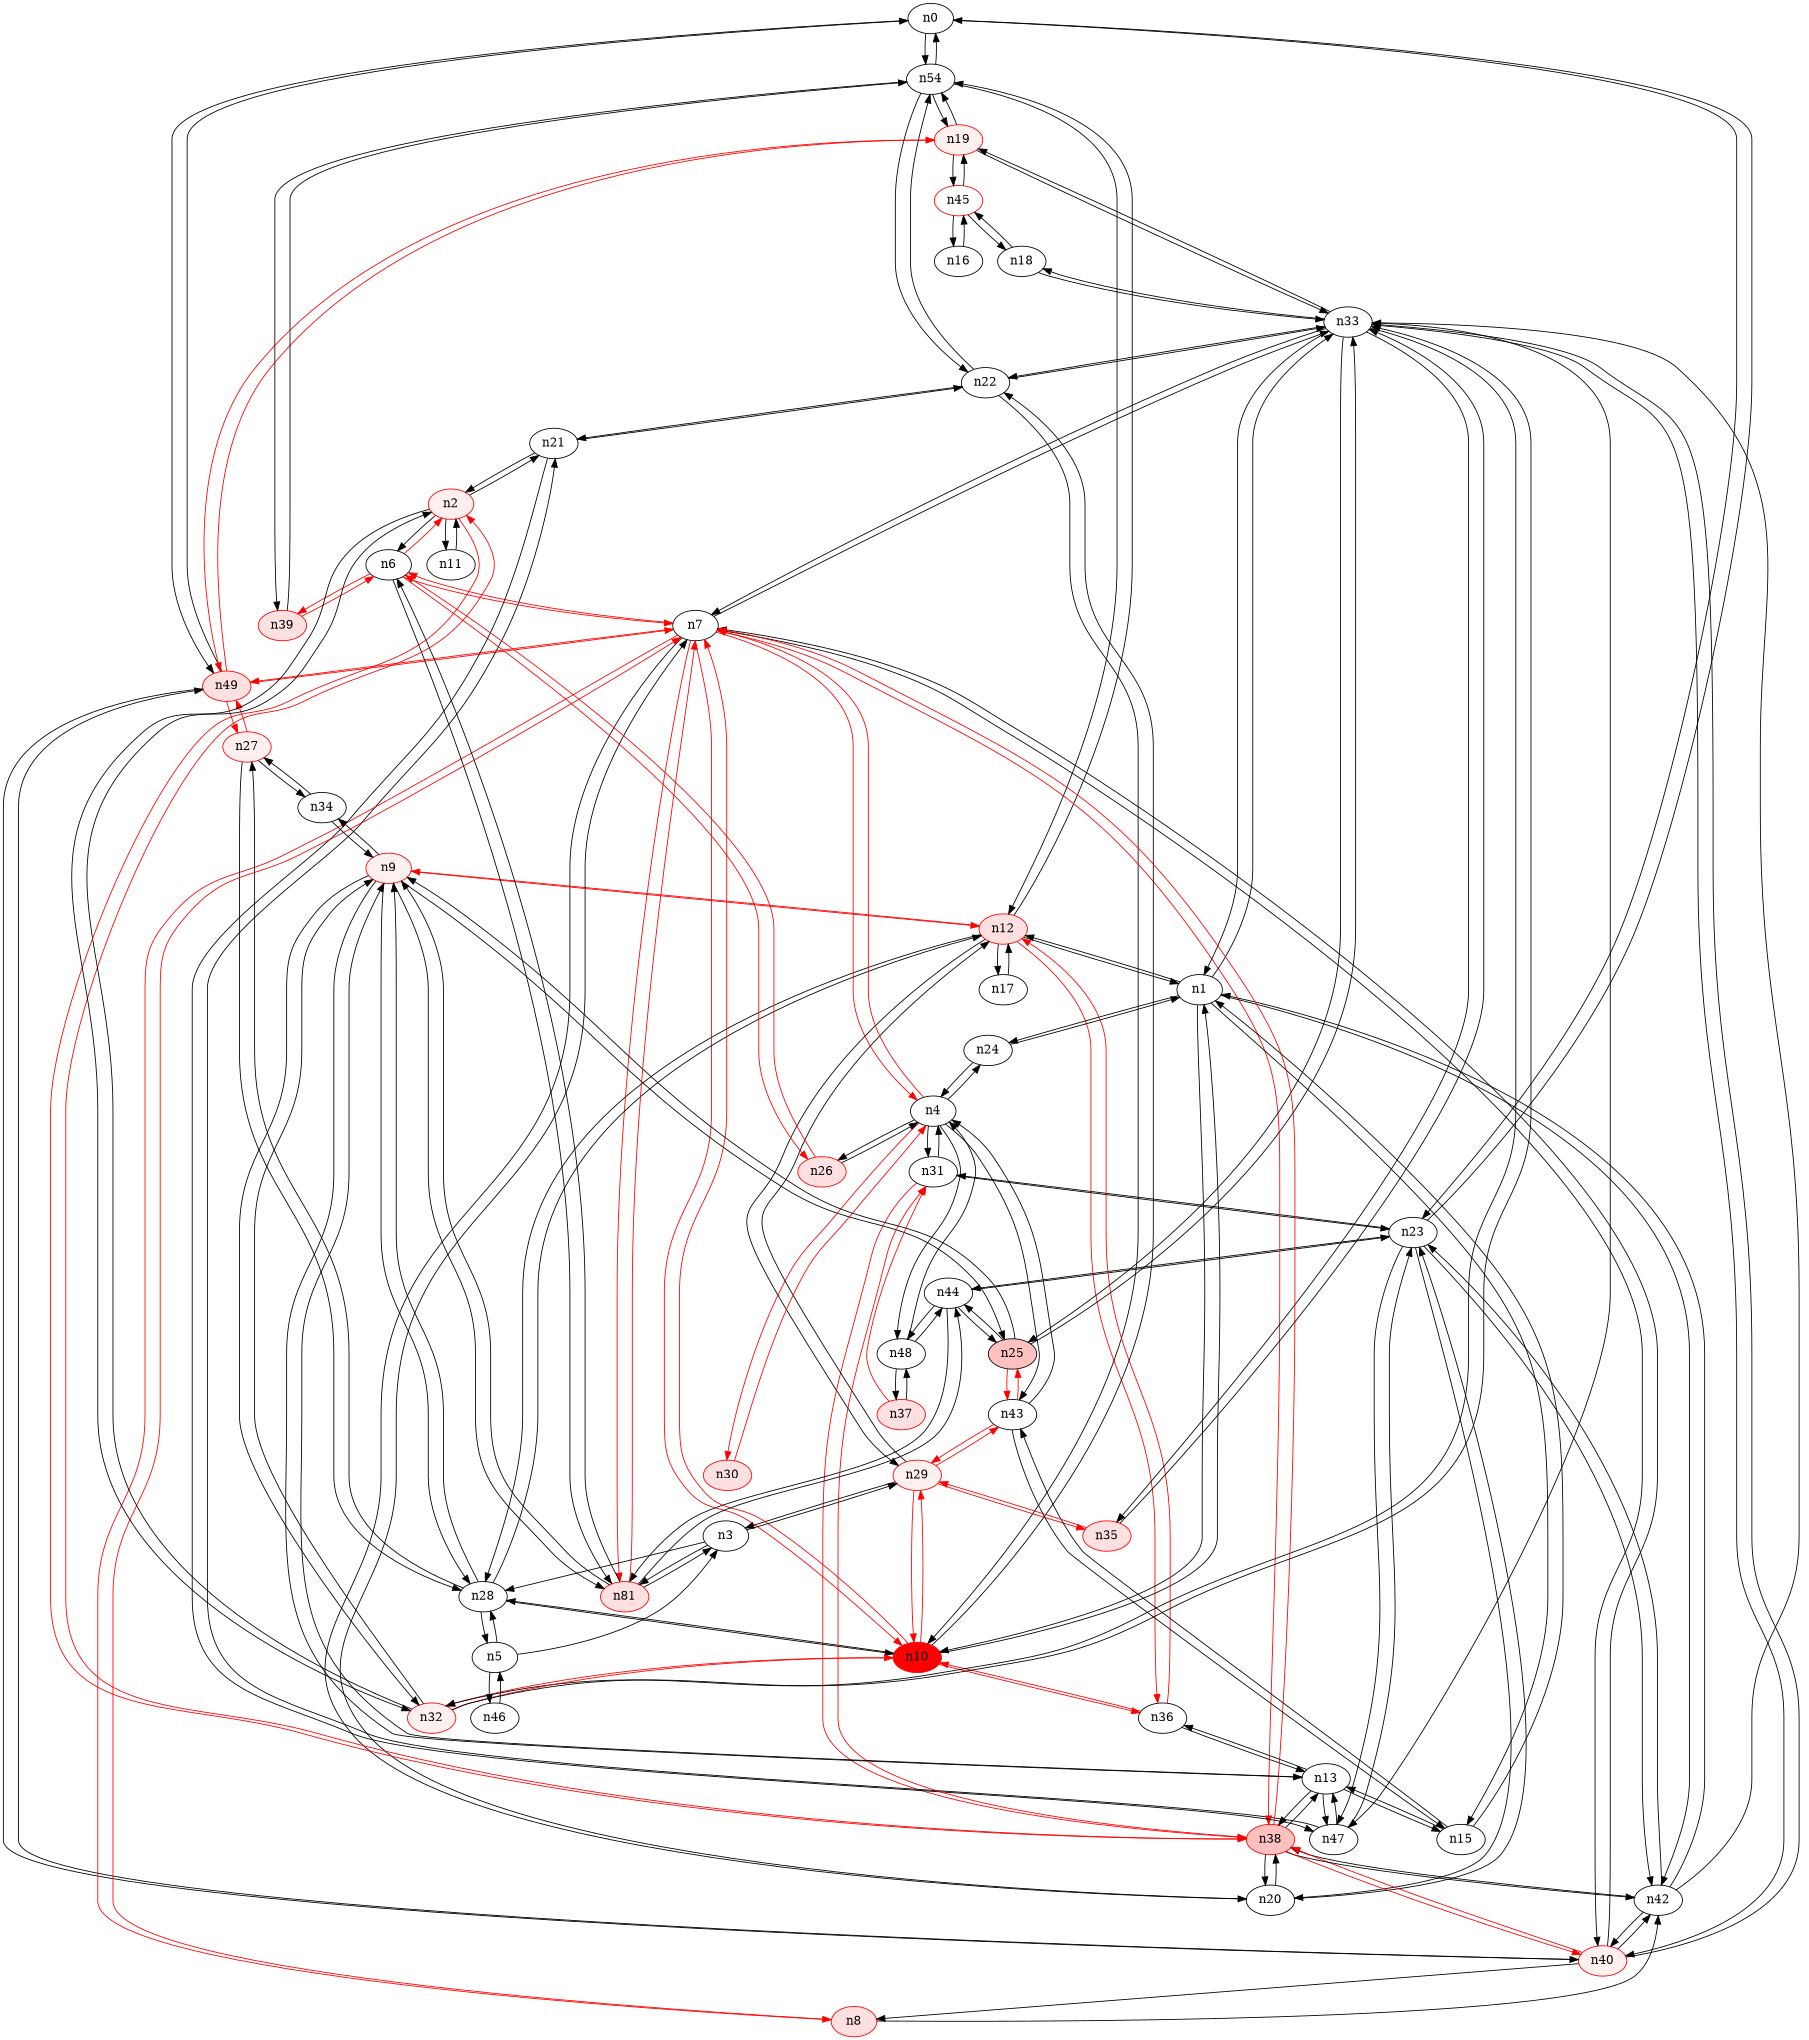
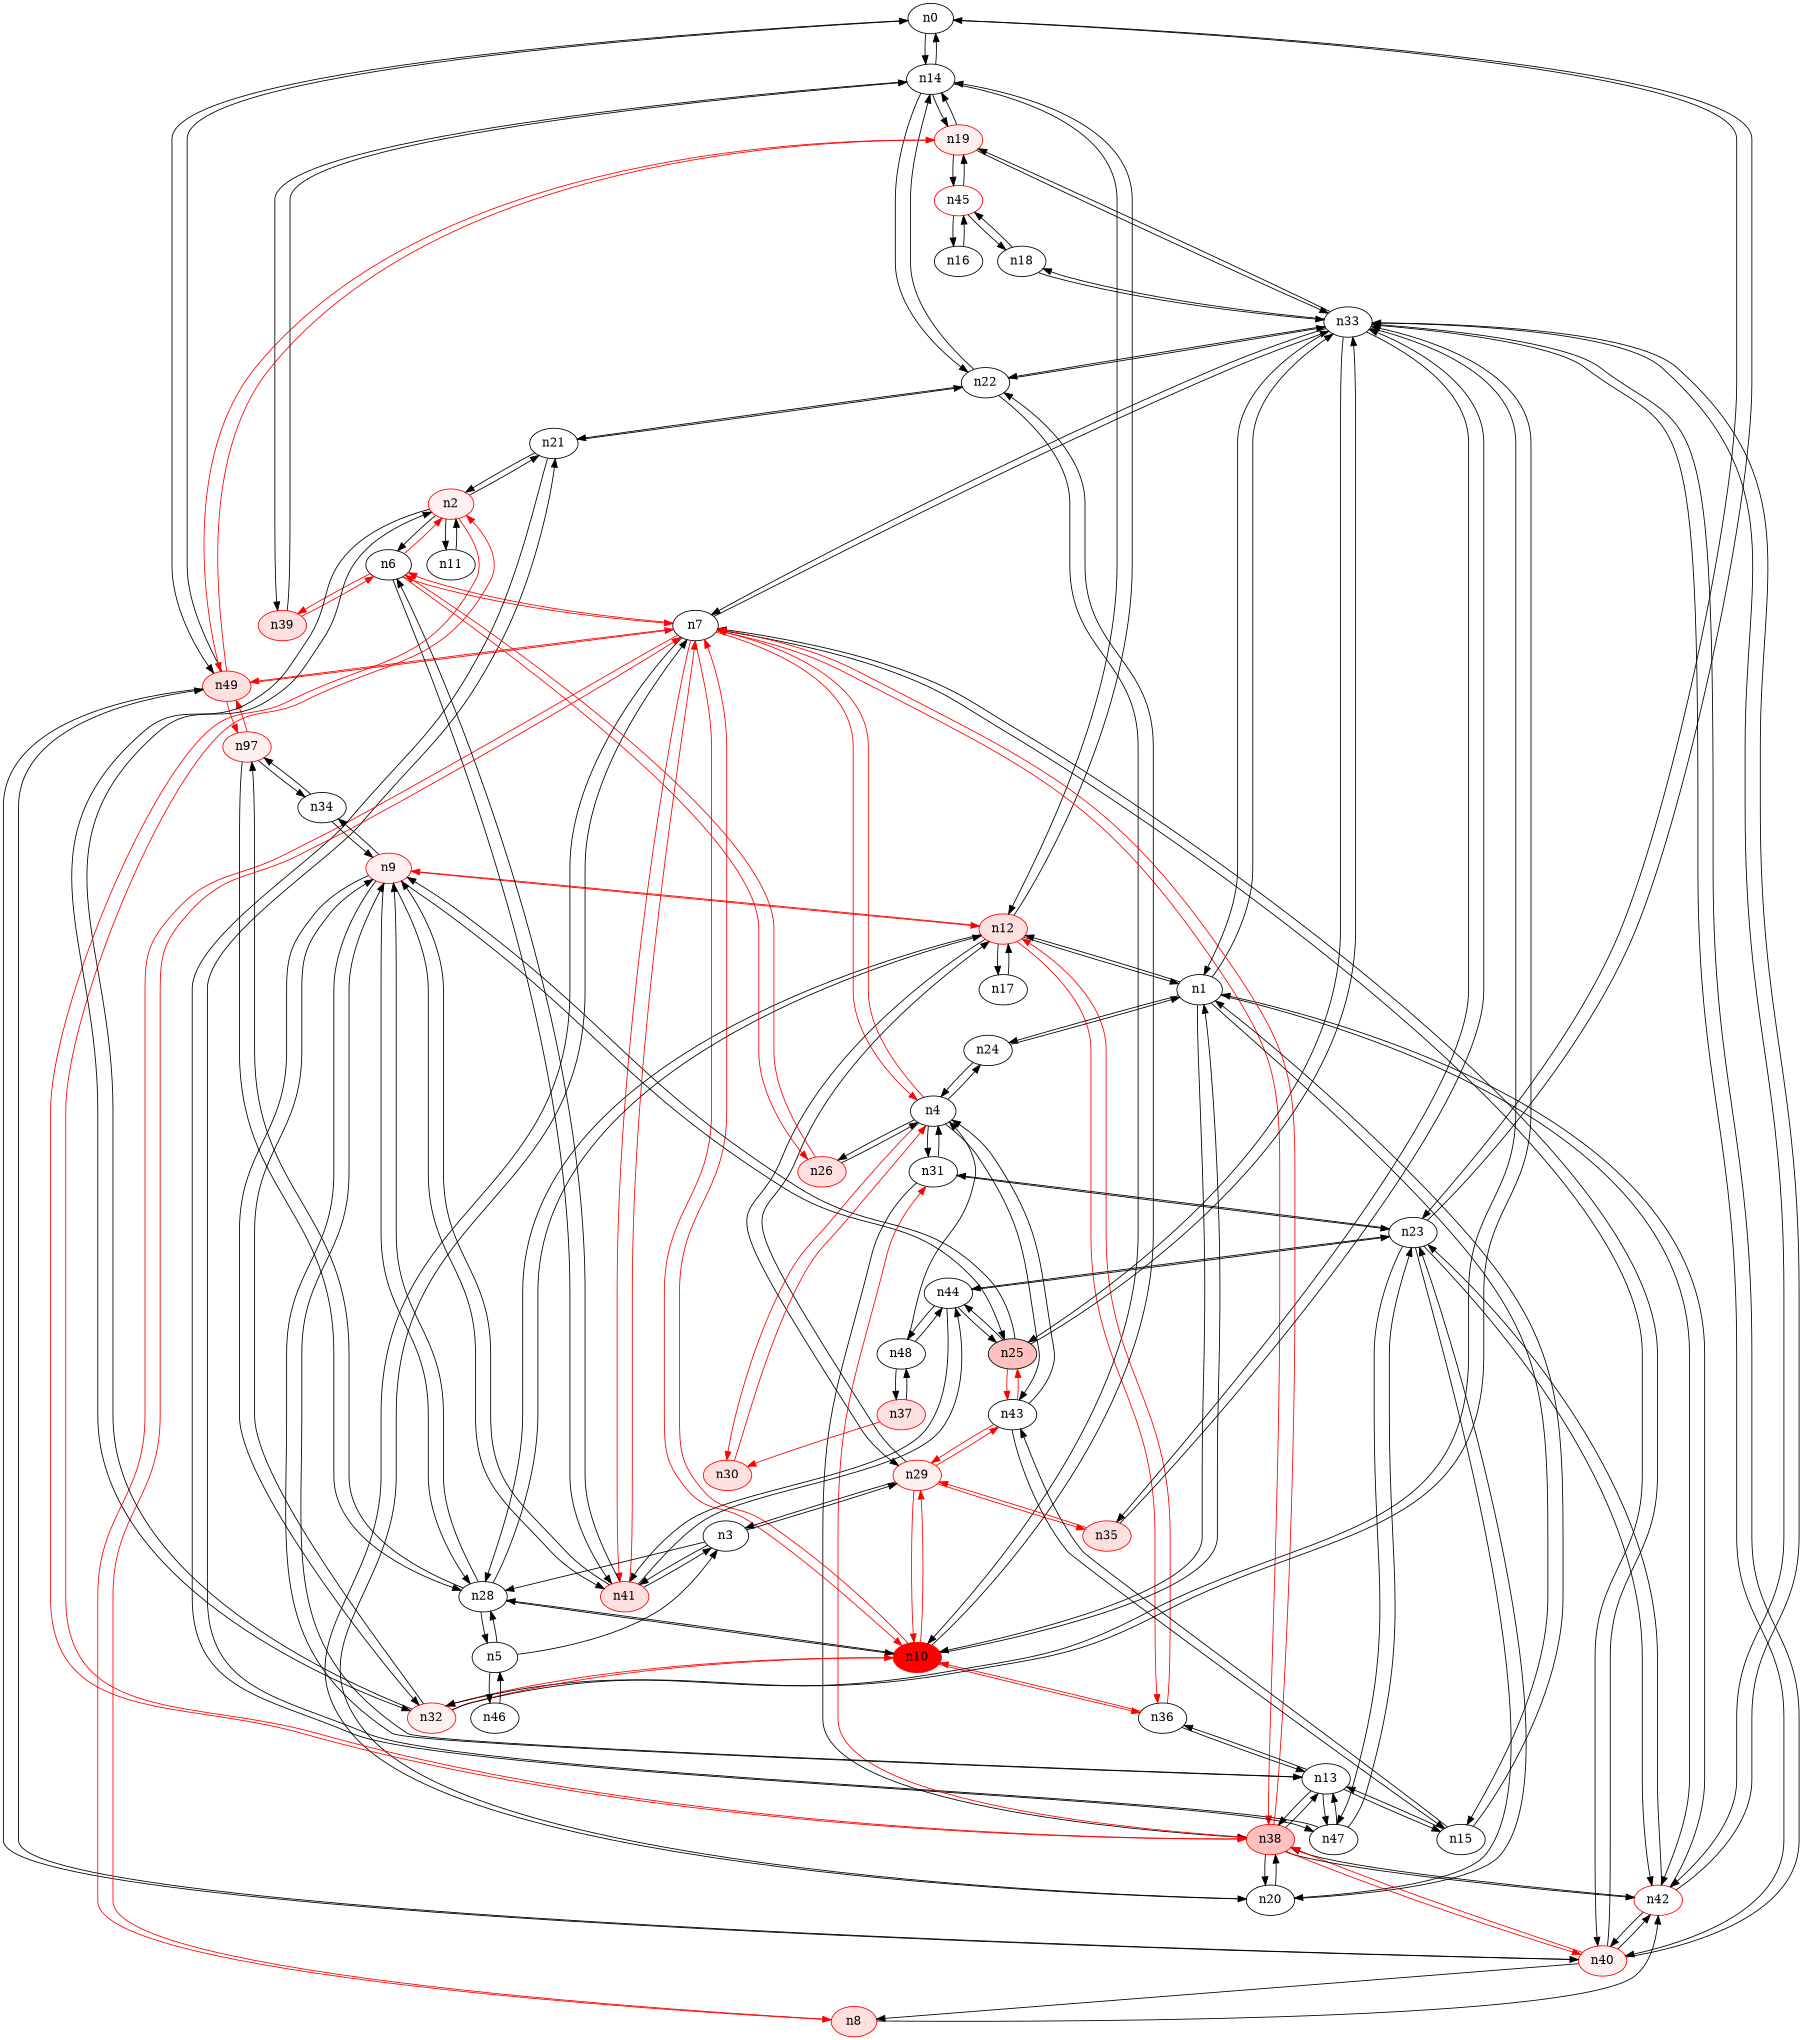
node "n54": label "n54" -> "n14"
node "n27": label "n27" -> "n97"
edge "n33" -> "n47": now "n33" -> "n42"
edge "n4" -> "n48": removed
edge "n37" -> "n31": now "n37" -> "n30"
node "n81": label "n81" -> "n41"
edge "n31" -> "n38": color #ff0000 -> black
node "n42": color black -> #ff0000
